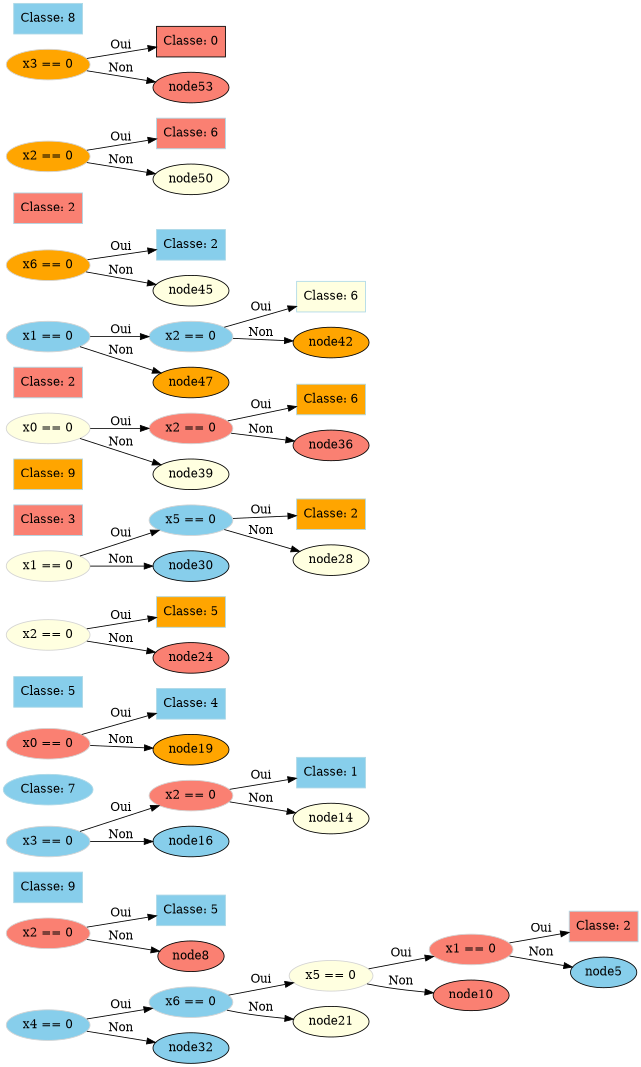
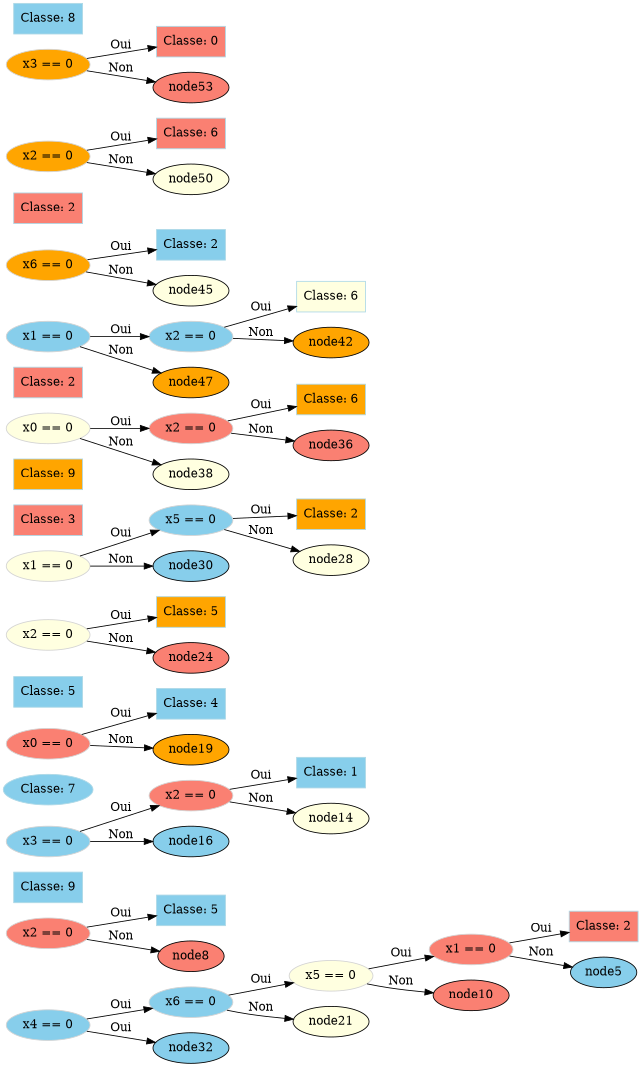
node "Classe: 0": color black -> lightblue
node "node39": label "node39" -> "node38"
edge "x4 == 0" -> "node32": label "Non" -> "Oui"
